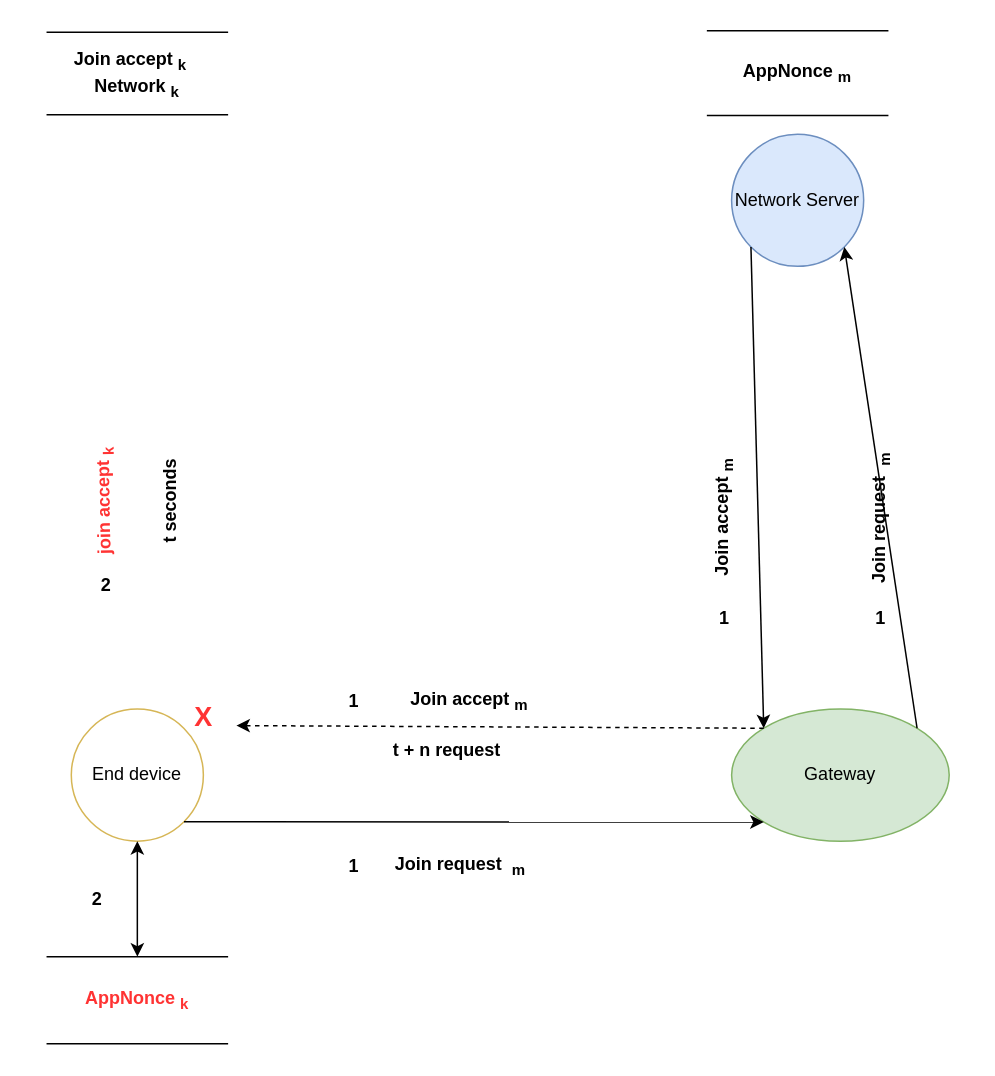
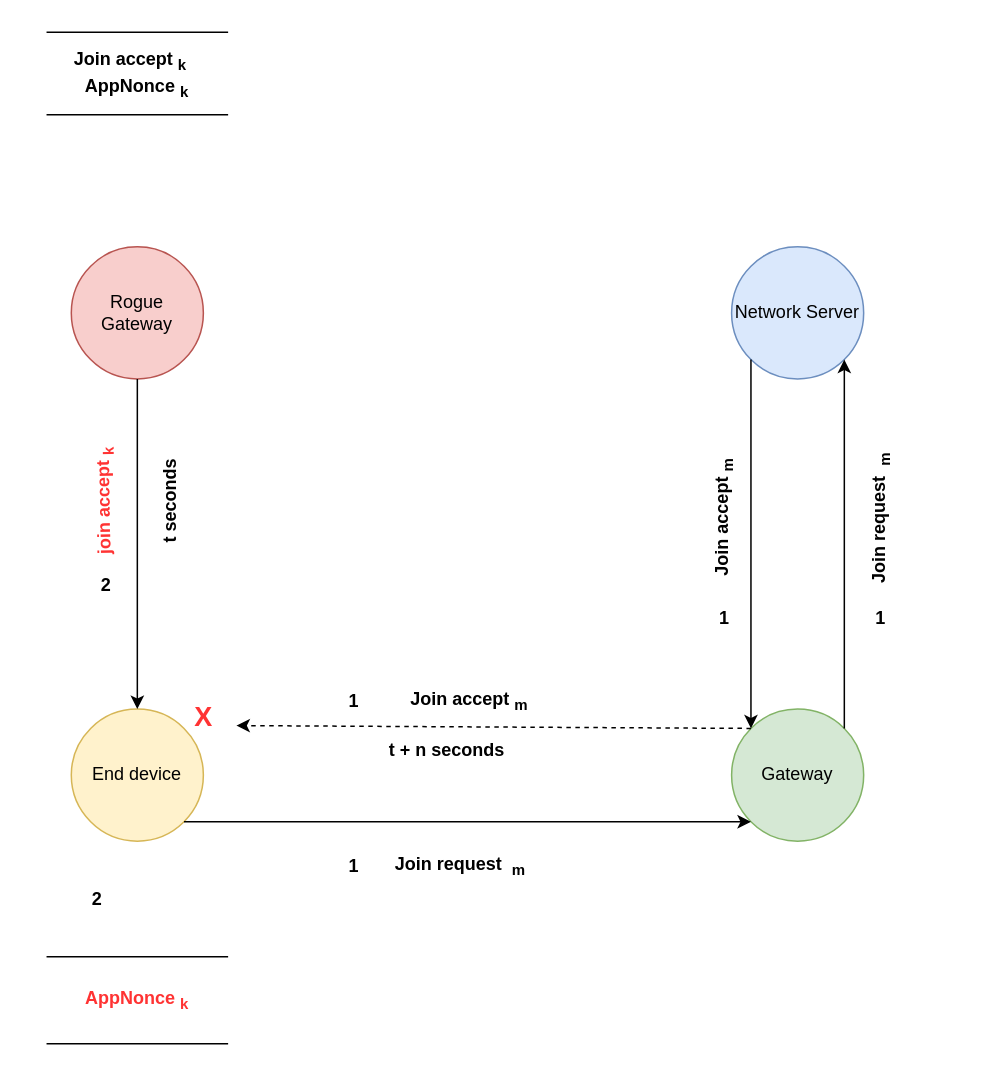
node "AppNonce m": removed
node "Join accept k Network k": label "Join accept k Network k" -> "Join accept k AppNonce k"
node "Network Server": moved (797, 200) -> (797, 313)
node "Rogue Gateway": added
edge "Rogue Gateway" -> "End device": added
node "t + n request": label "t + n request" -> "t + n seconds"
node "End device": fillcolor #ffffff -> #fff2cc
node "Gateway": size 218x132 -> 132x132
edge "End device" -- "AppNonce k": removed
